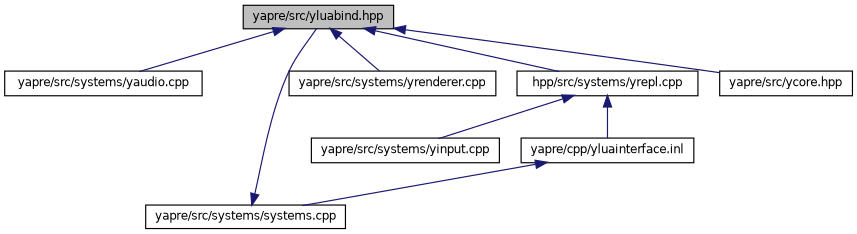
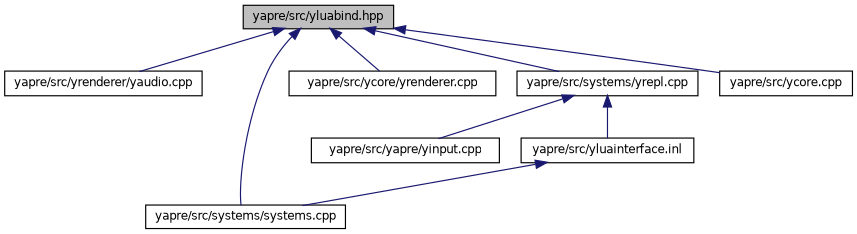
node "yapre/src/systems/yaudio.cpp": label "yapre/src/systems/yaudio.cpp" -> "yapre/src/yrenderer/yaudio.cpp"
node "yapre/src/systems/yrenderer.cpp": label "yapre/src/systems/yrenderer.cpp" -> "yapre/src/ycore/yrenderer.cpp"
node "hpp/src/systems/yrepl.cpp": label "hpp/src/systems/yrepl.cpp" -> "yapre/src/systems/yrepl.cpp"
node "yapre/src/ycore.hpp": label "yapre/src/ycore.hpp" -> "yapre/src/ycore.cpp"
edge "yapre/src/yluabind.hpp" -> "yapre/src/systems/systems.cpp": reversed
node "yapre/src/systems/yinput.cpp": label "yapre/src/systems/yinput.cpp" -> "yapre/src/yapre/yinput.cpp"
node "yapre/cpp/yluainterface.inl": label "yapre/cpp/yluainterface.inl" -> "yapre/src/yluainterface.inl"
